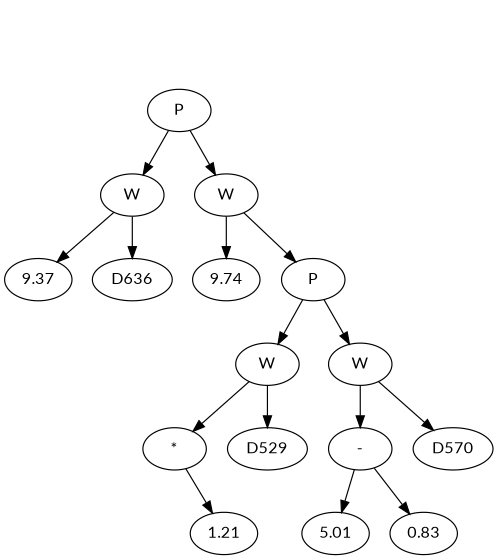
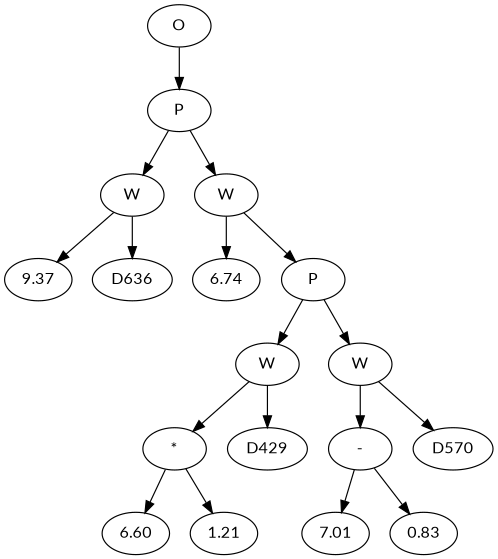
node "O": added
node "9.74": label "9.74" -> "6.74"
node "D529": label "D529" -> "D429"
node "6.60": added
node "5.01": label "5.01" -> "7.01"
